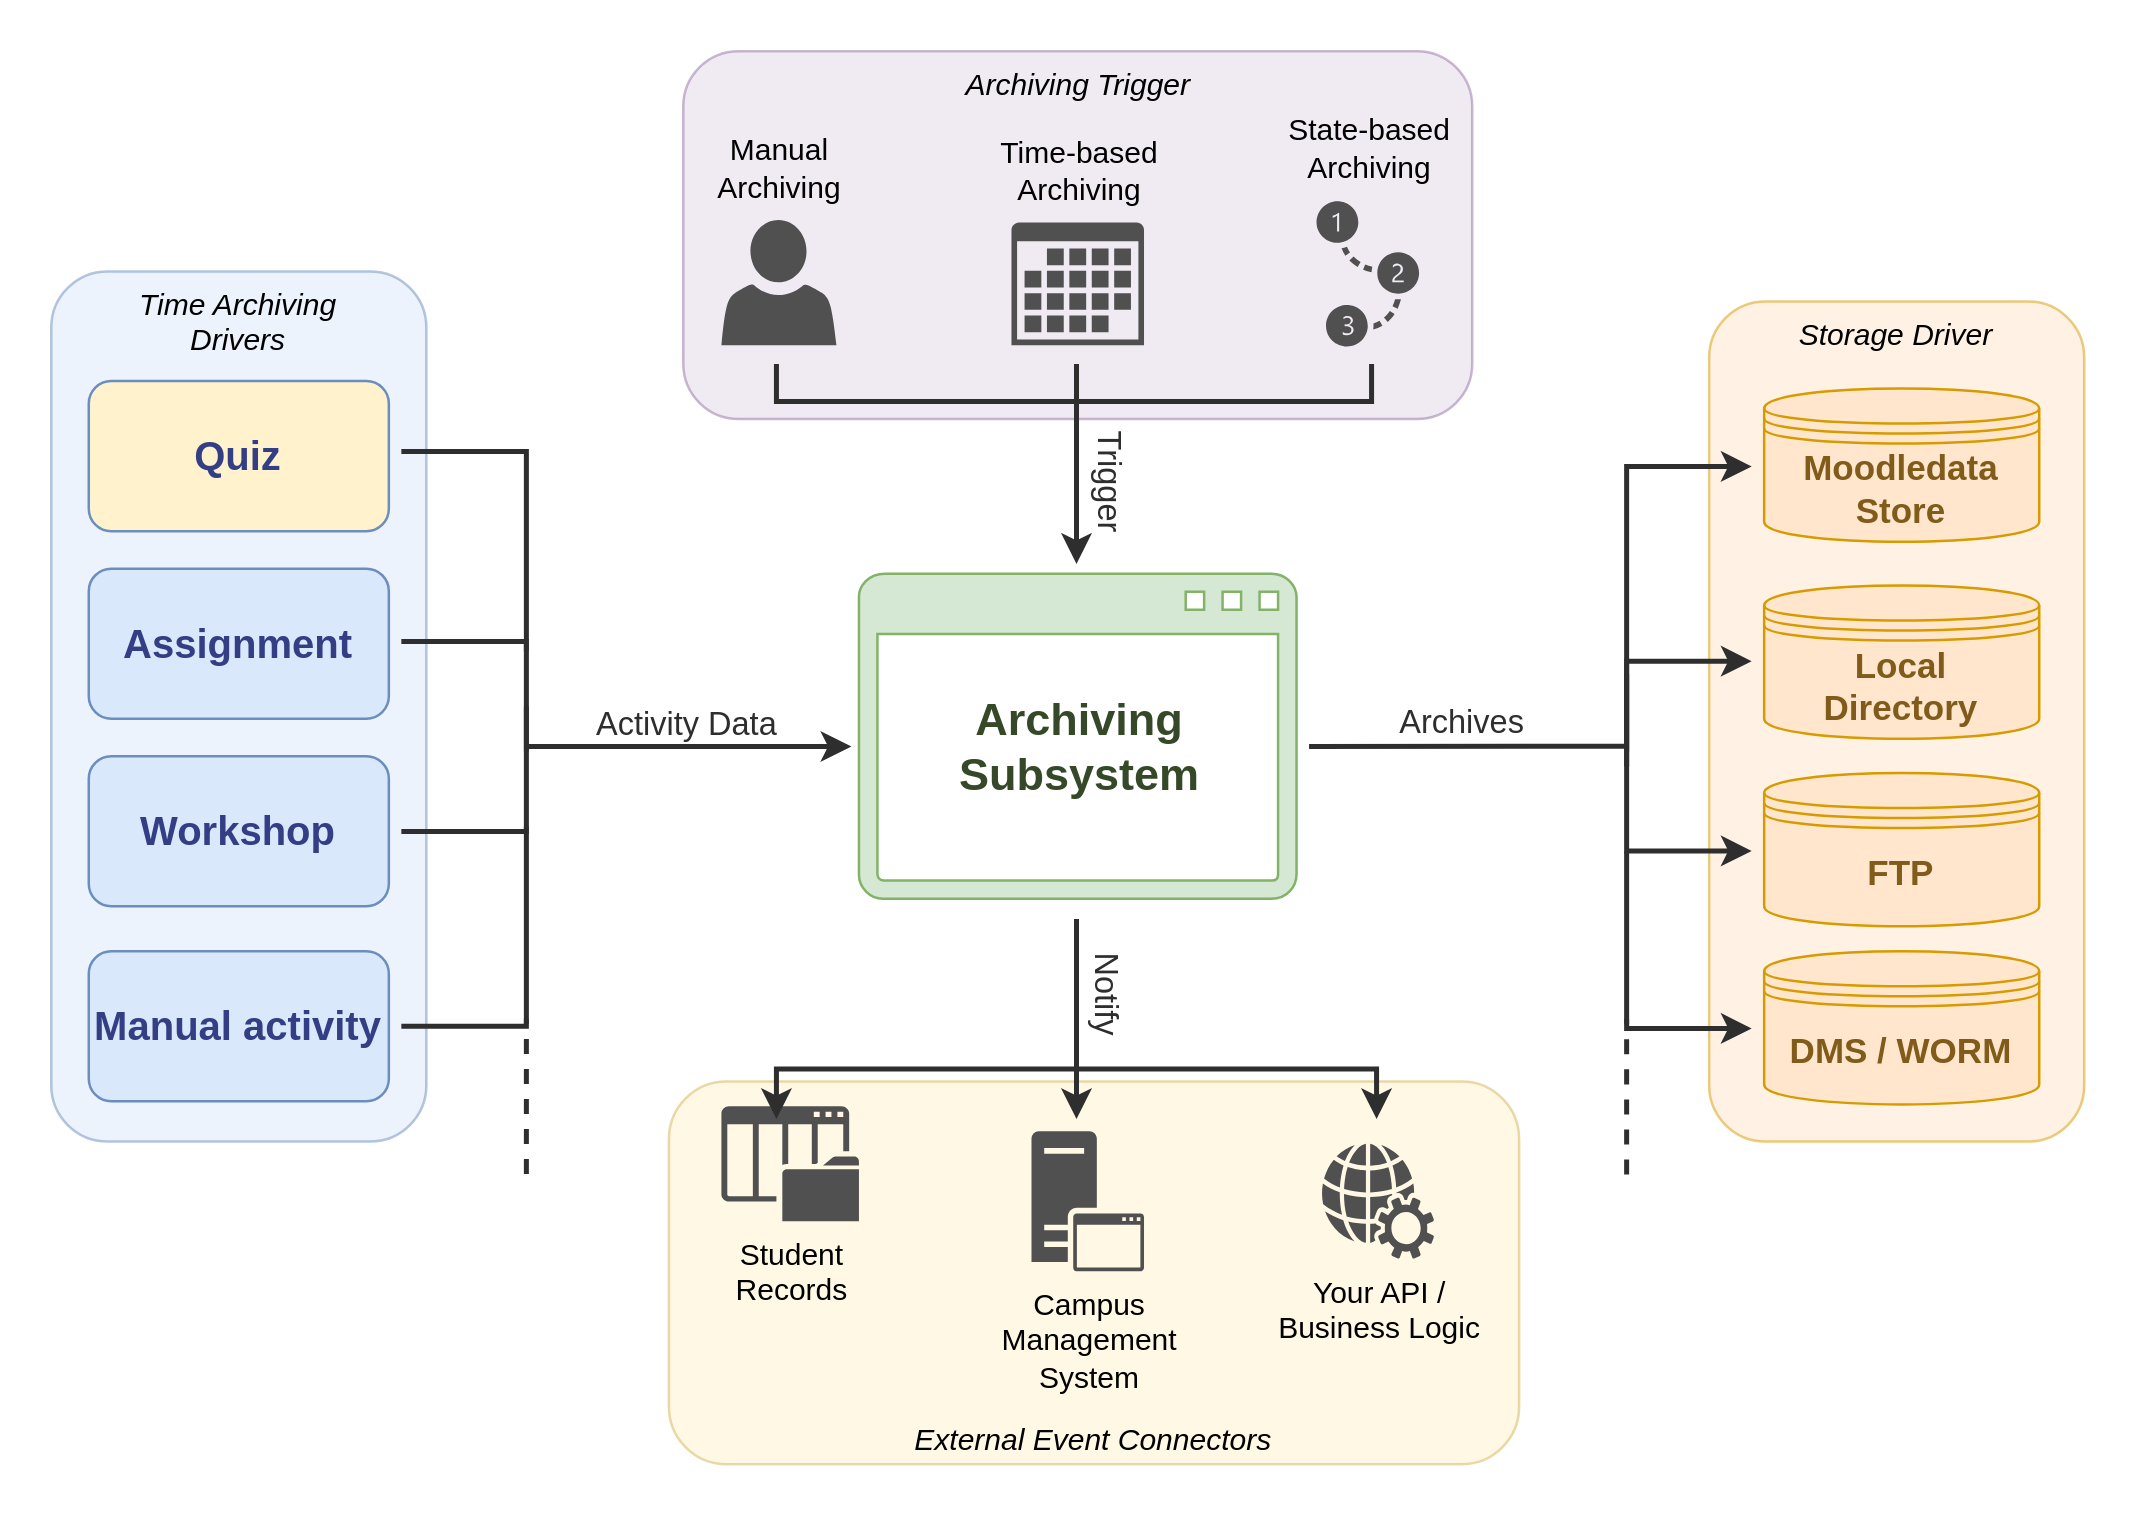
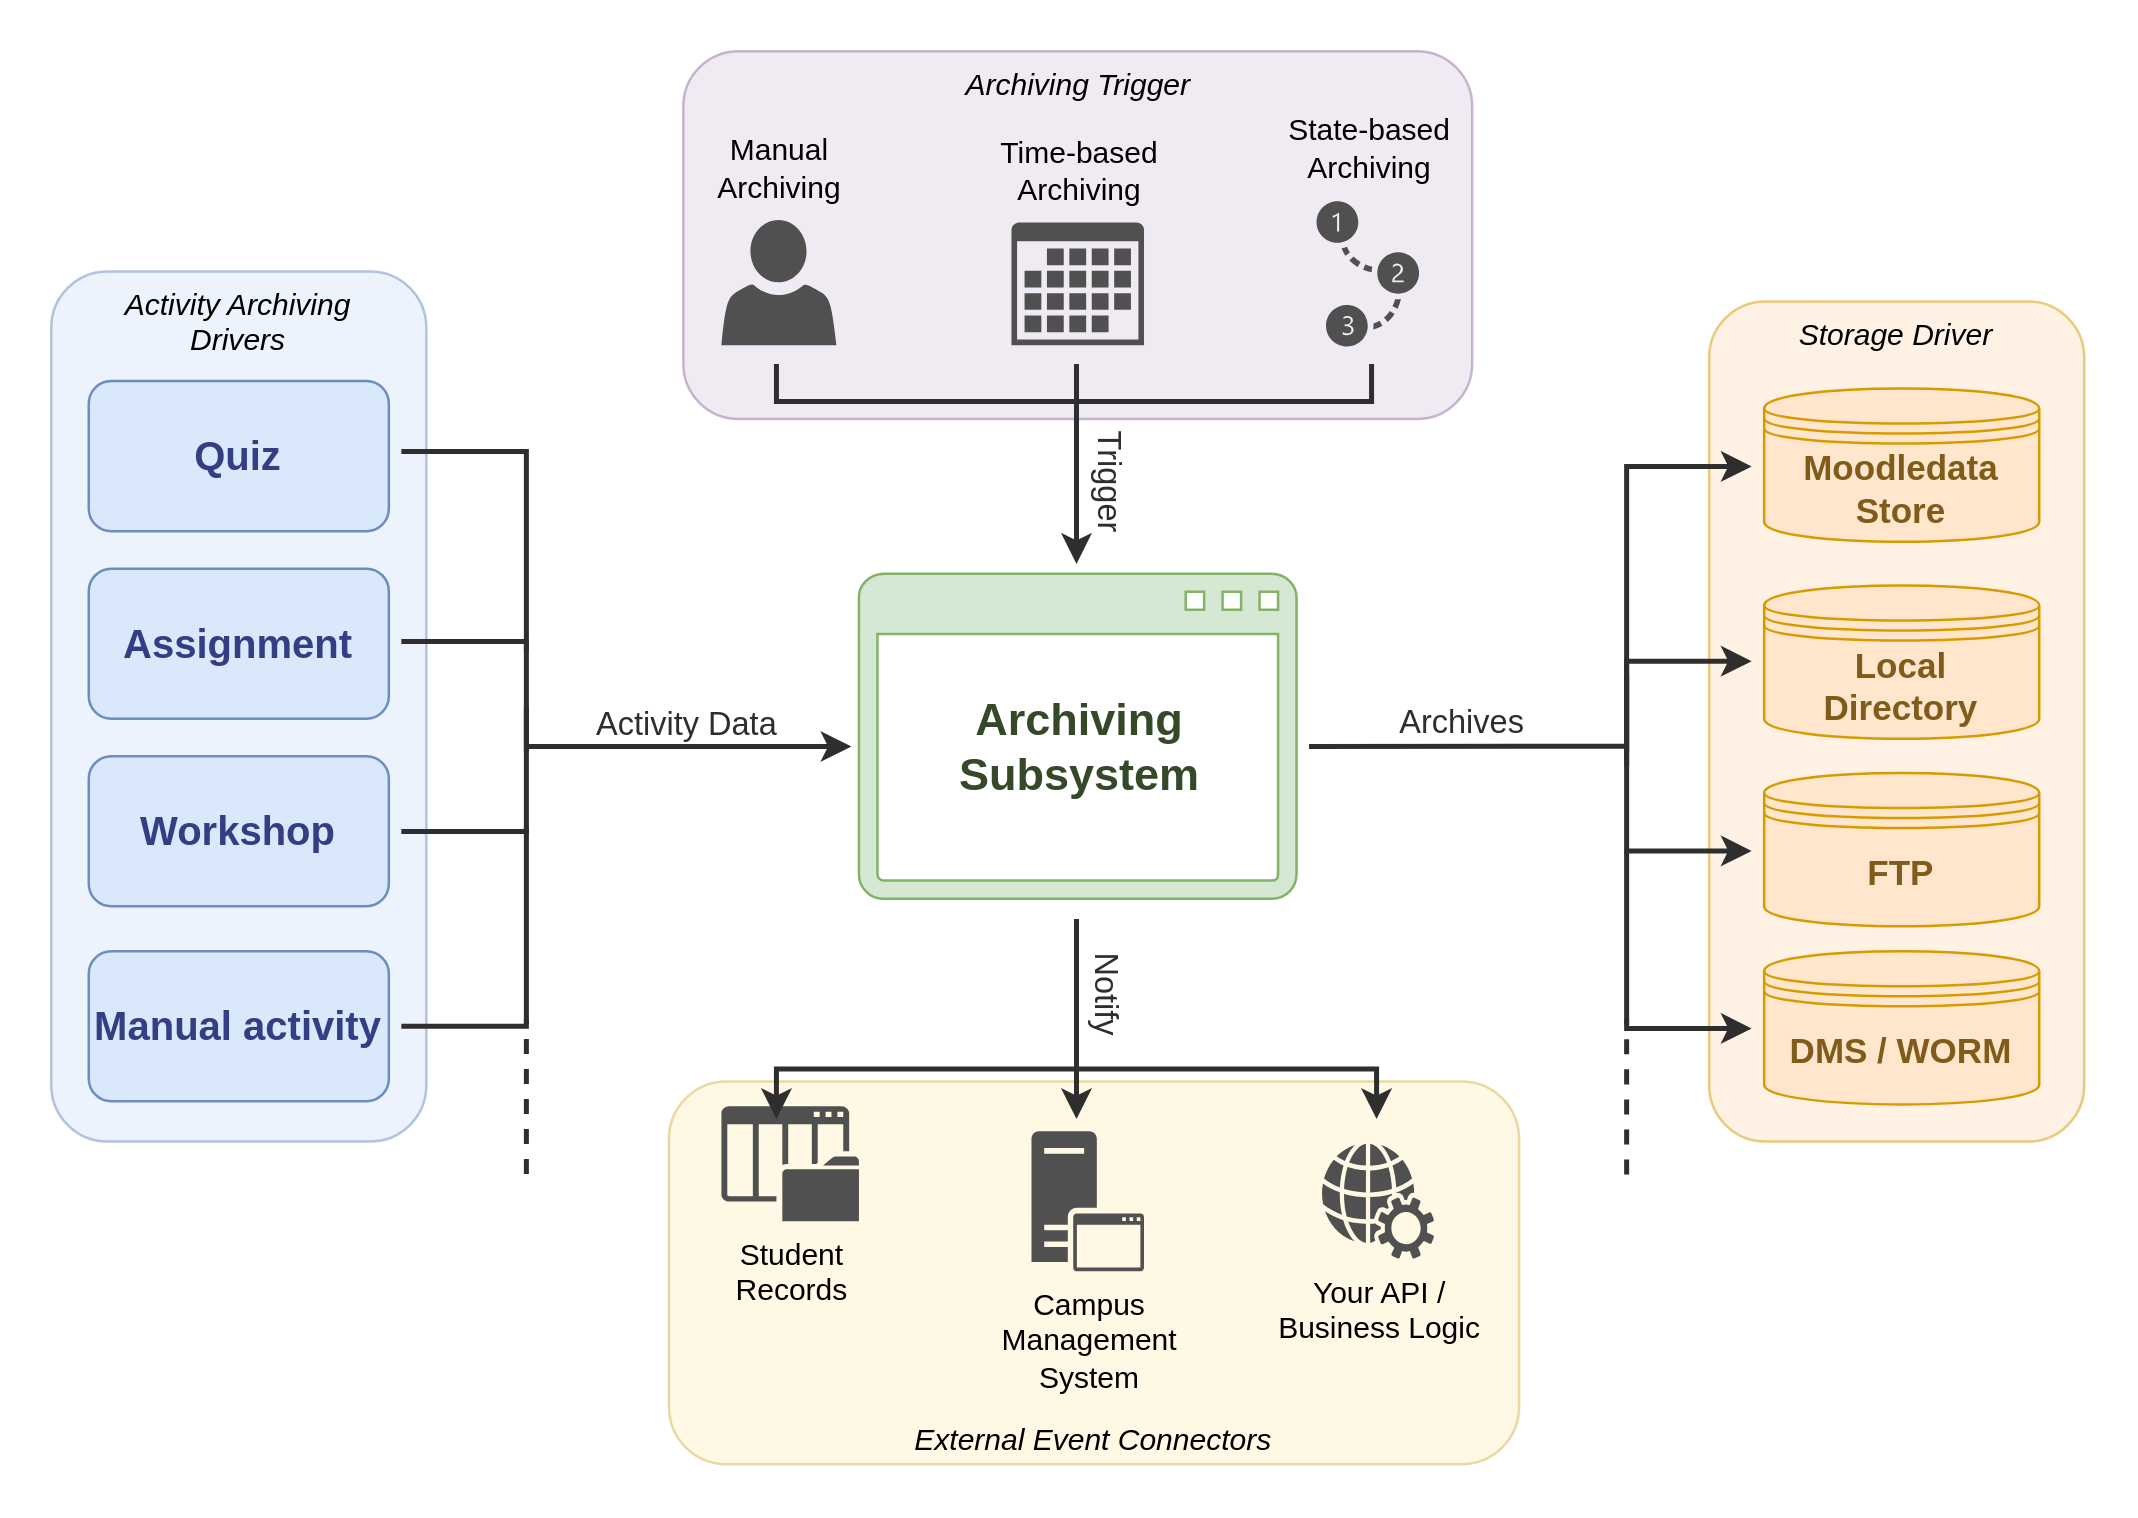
node "Time Archiving Drivers": label "Time Archiving Drivers" -> "Activity Archiving Drivers"
node "Quiz": fillcolor #fff2cc -> #dae8fc
